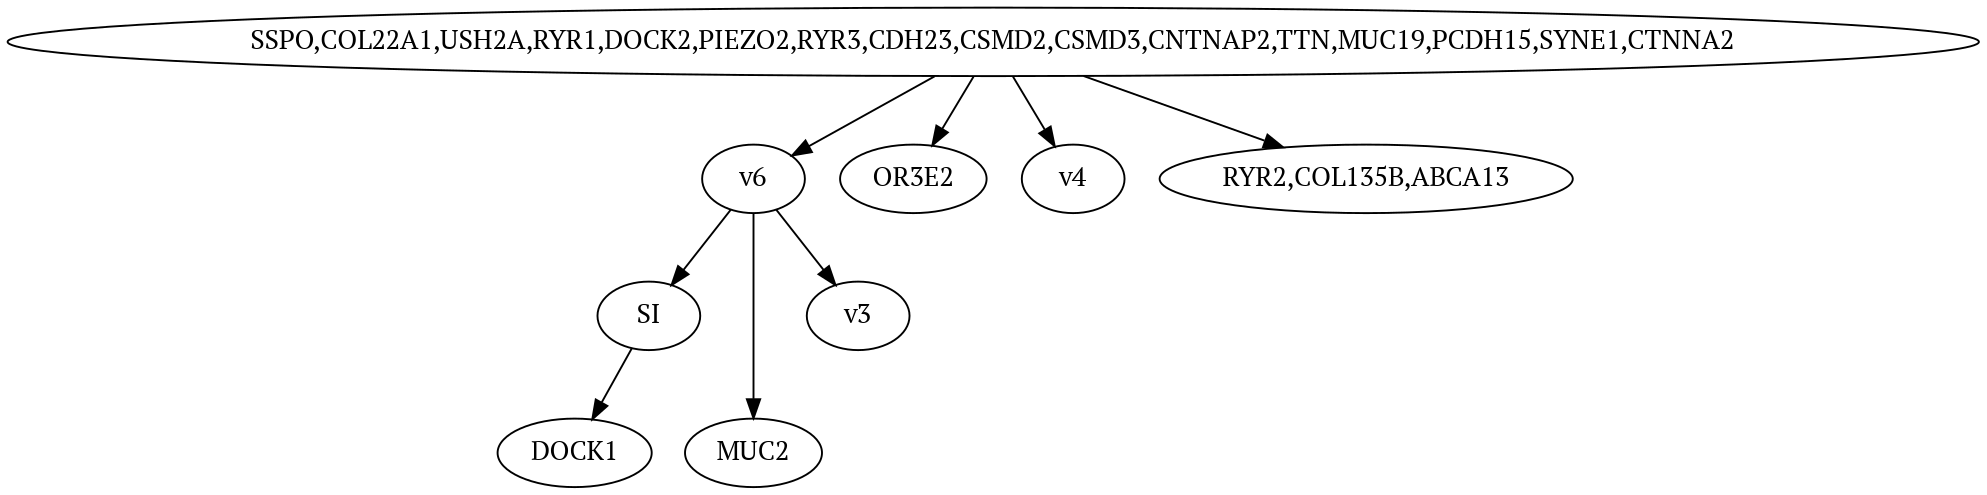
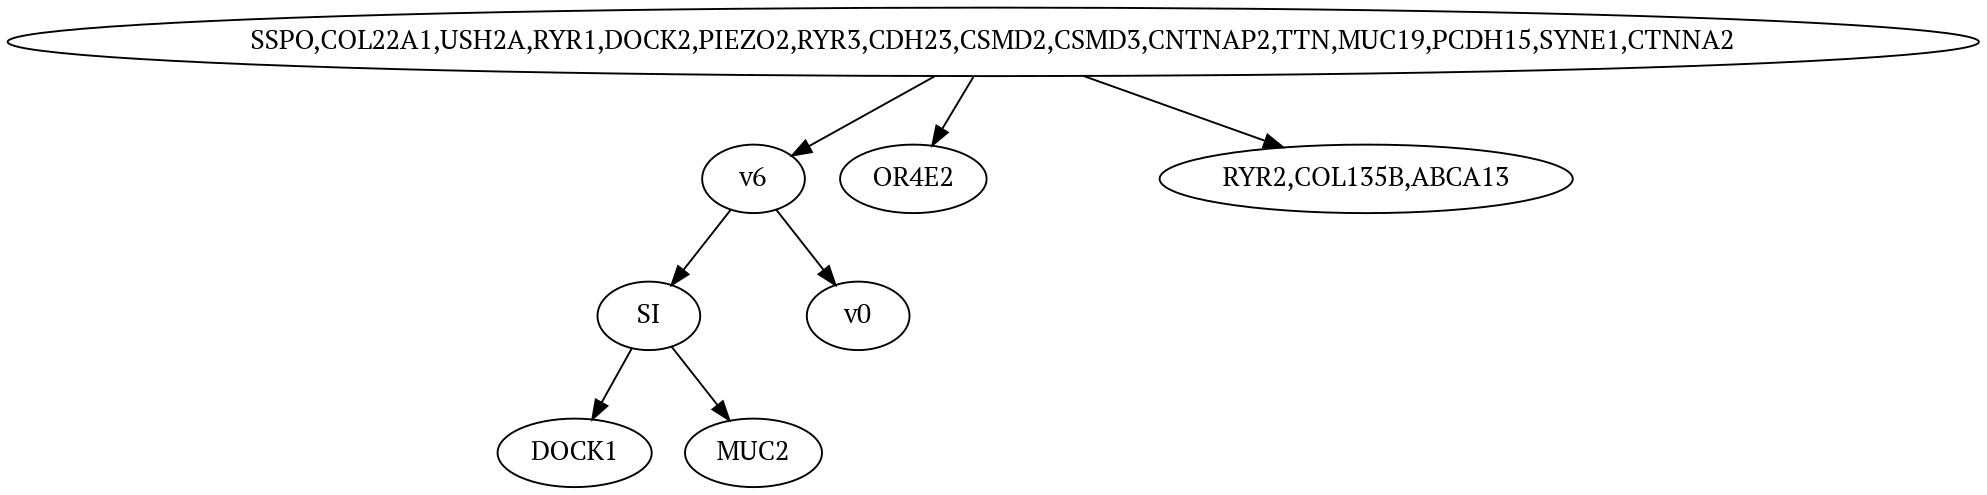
node "OR3E2": label "OR3E2" -> "OR4E2"
node "v4": removed
edge "v6" -> "MUC2": now "SI" -> "MUC2"
node "v3": label "v3" -> "v0"
